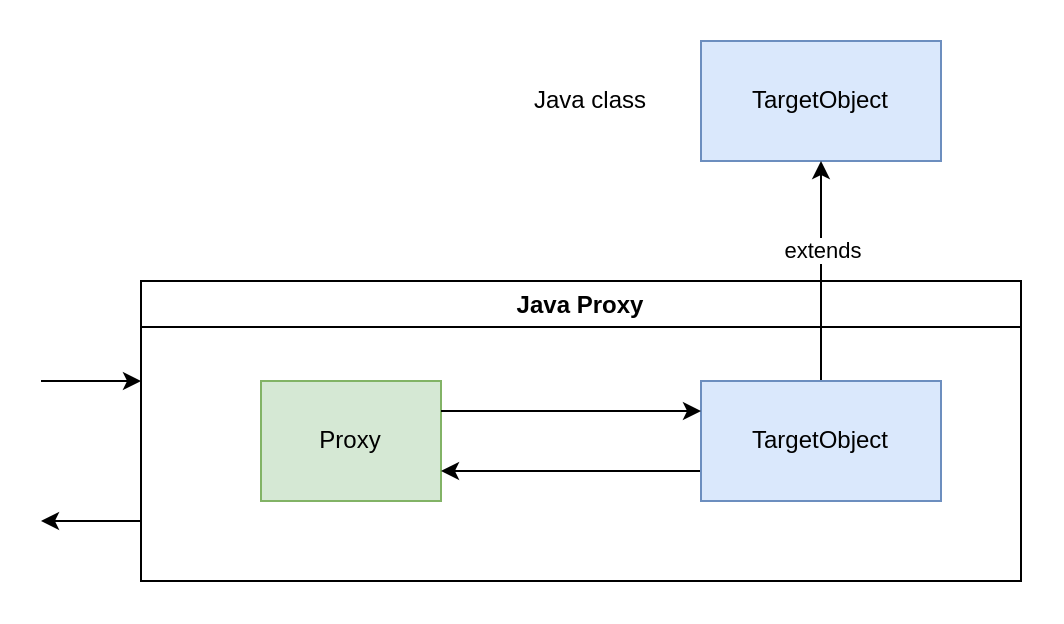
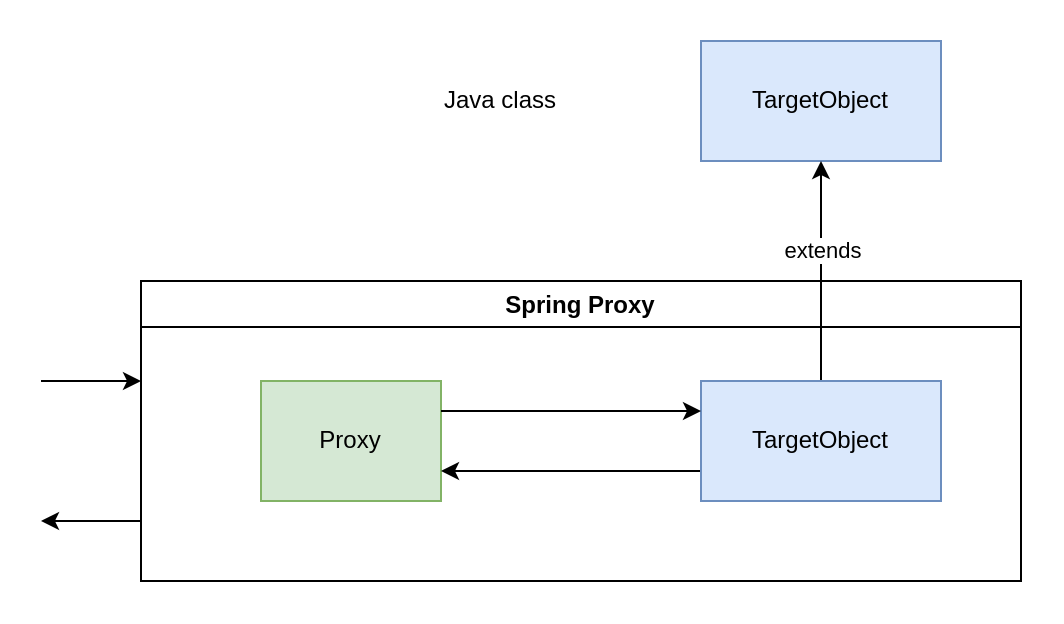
node "Java class": moved (591, 101) -> (501, 101)
node "Java Proxy": label "Java Proxy" -> "Spring Proxy"
